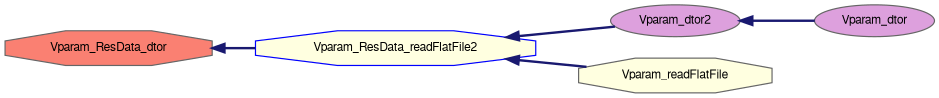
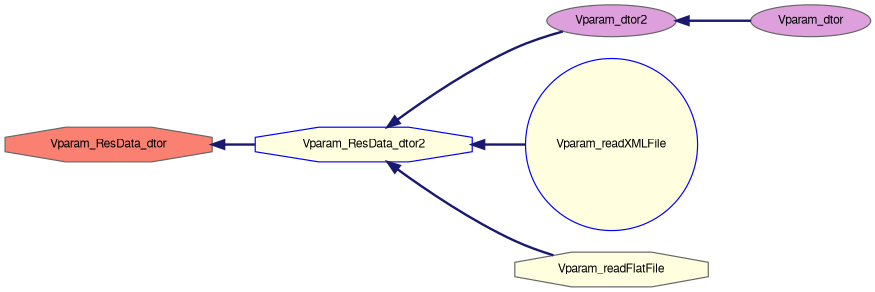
node "Vparam_ResData_readFlatFile2": label "Vparam_ResData_readFlatFile2" -> "Vparam_ResData_dtor2"
node "Vparam_readXMLFile": added
